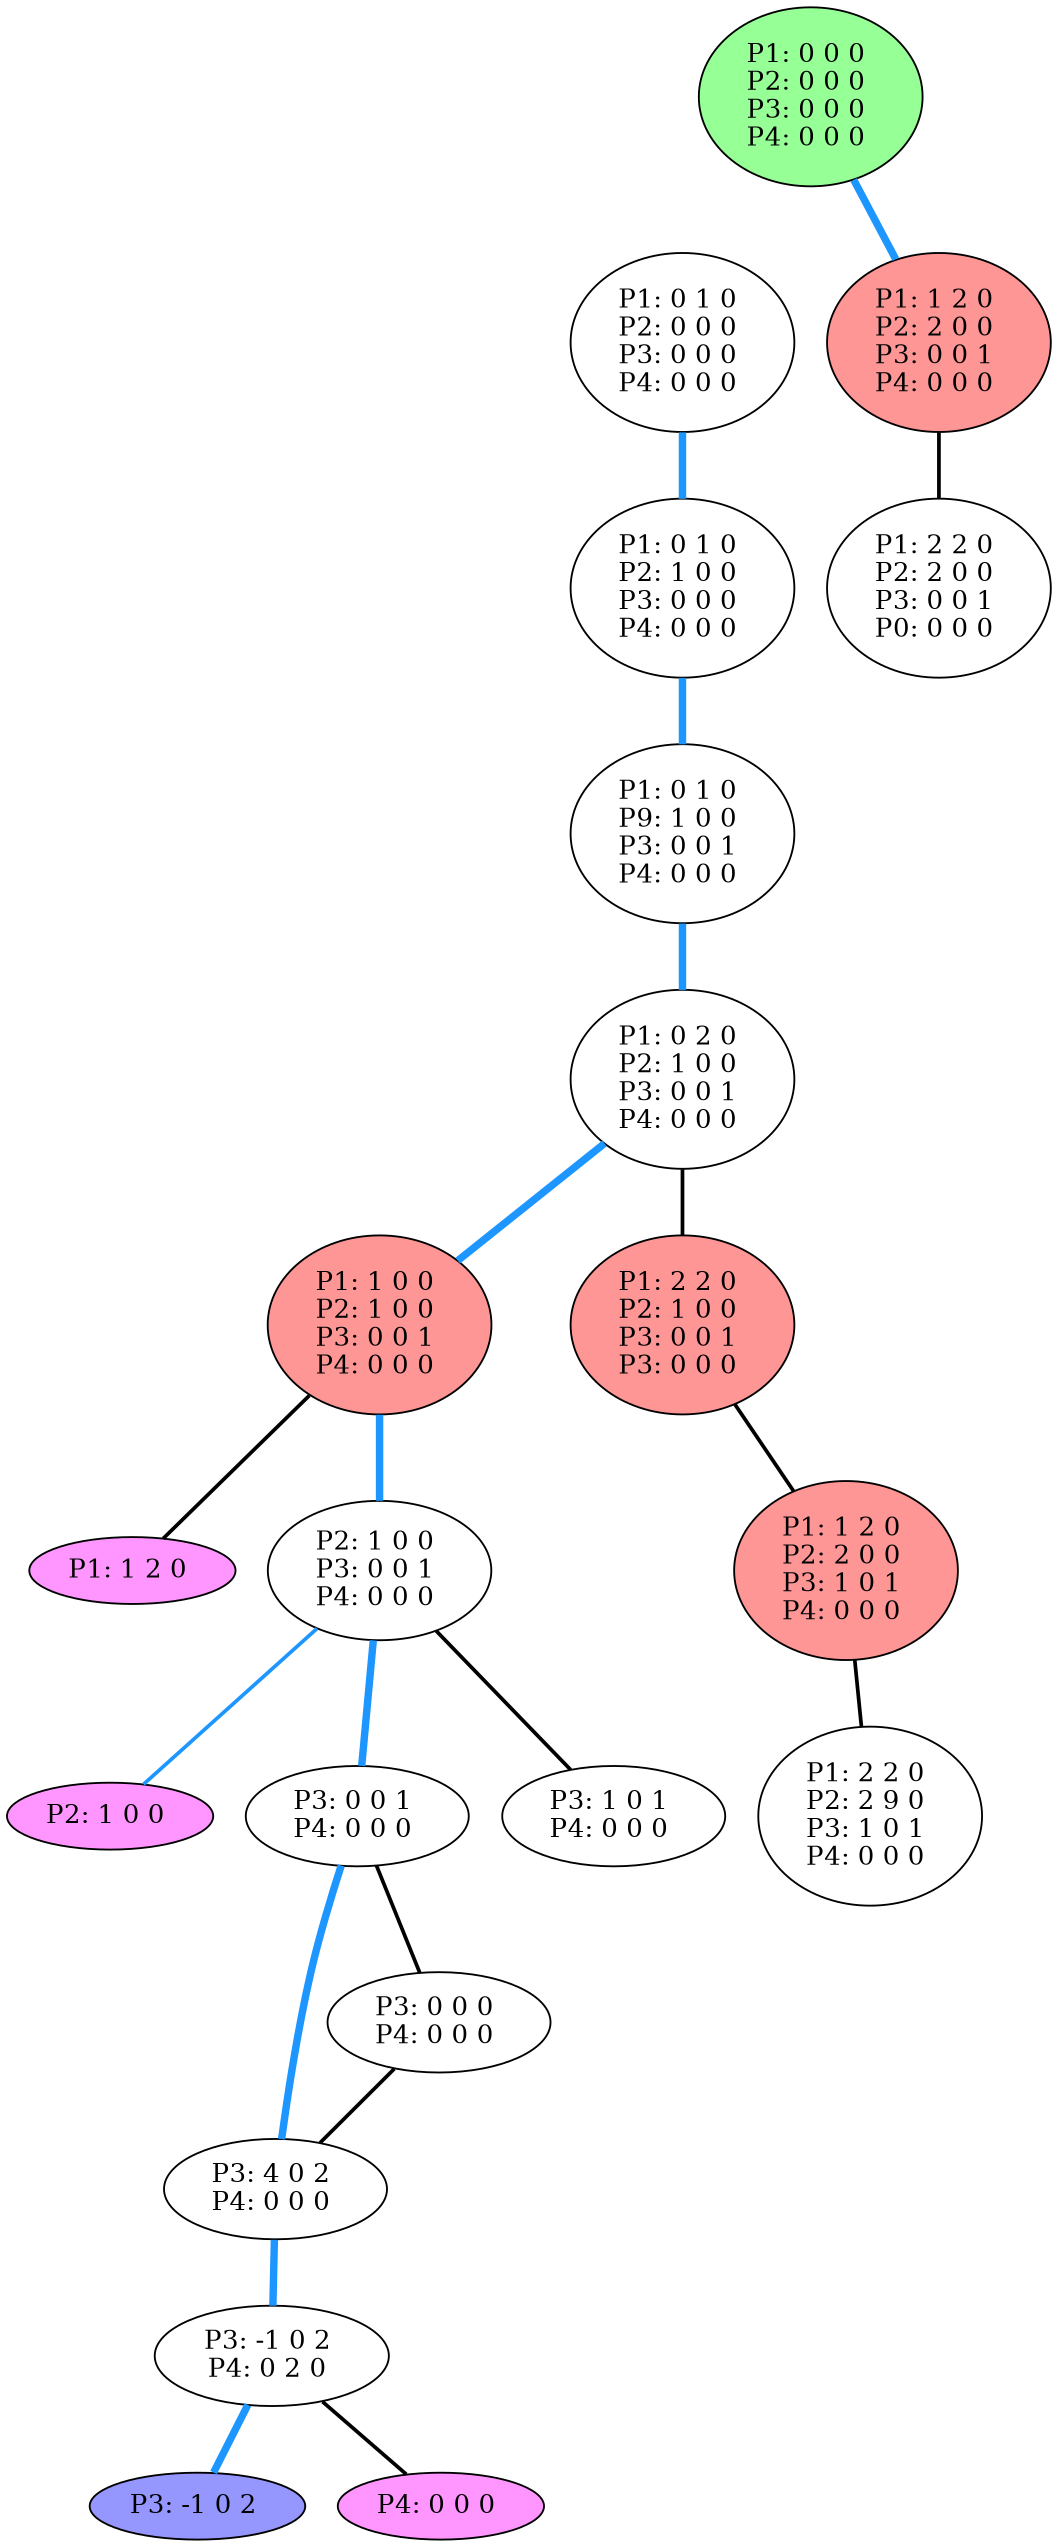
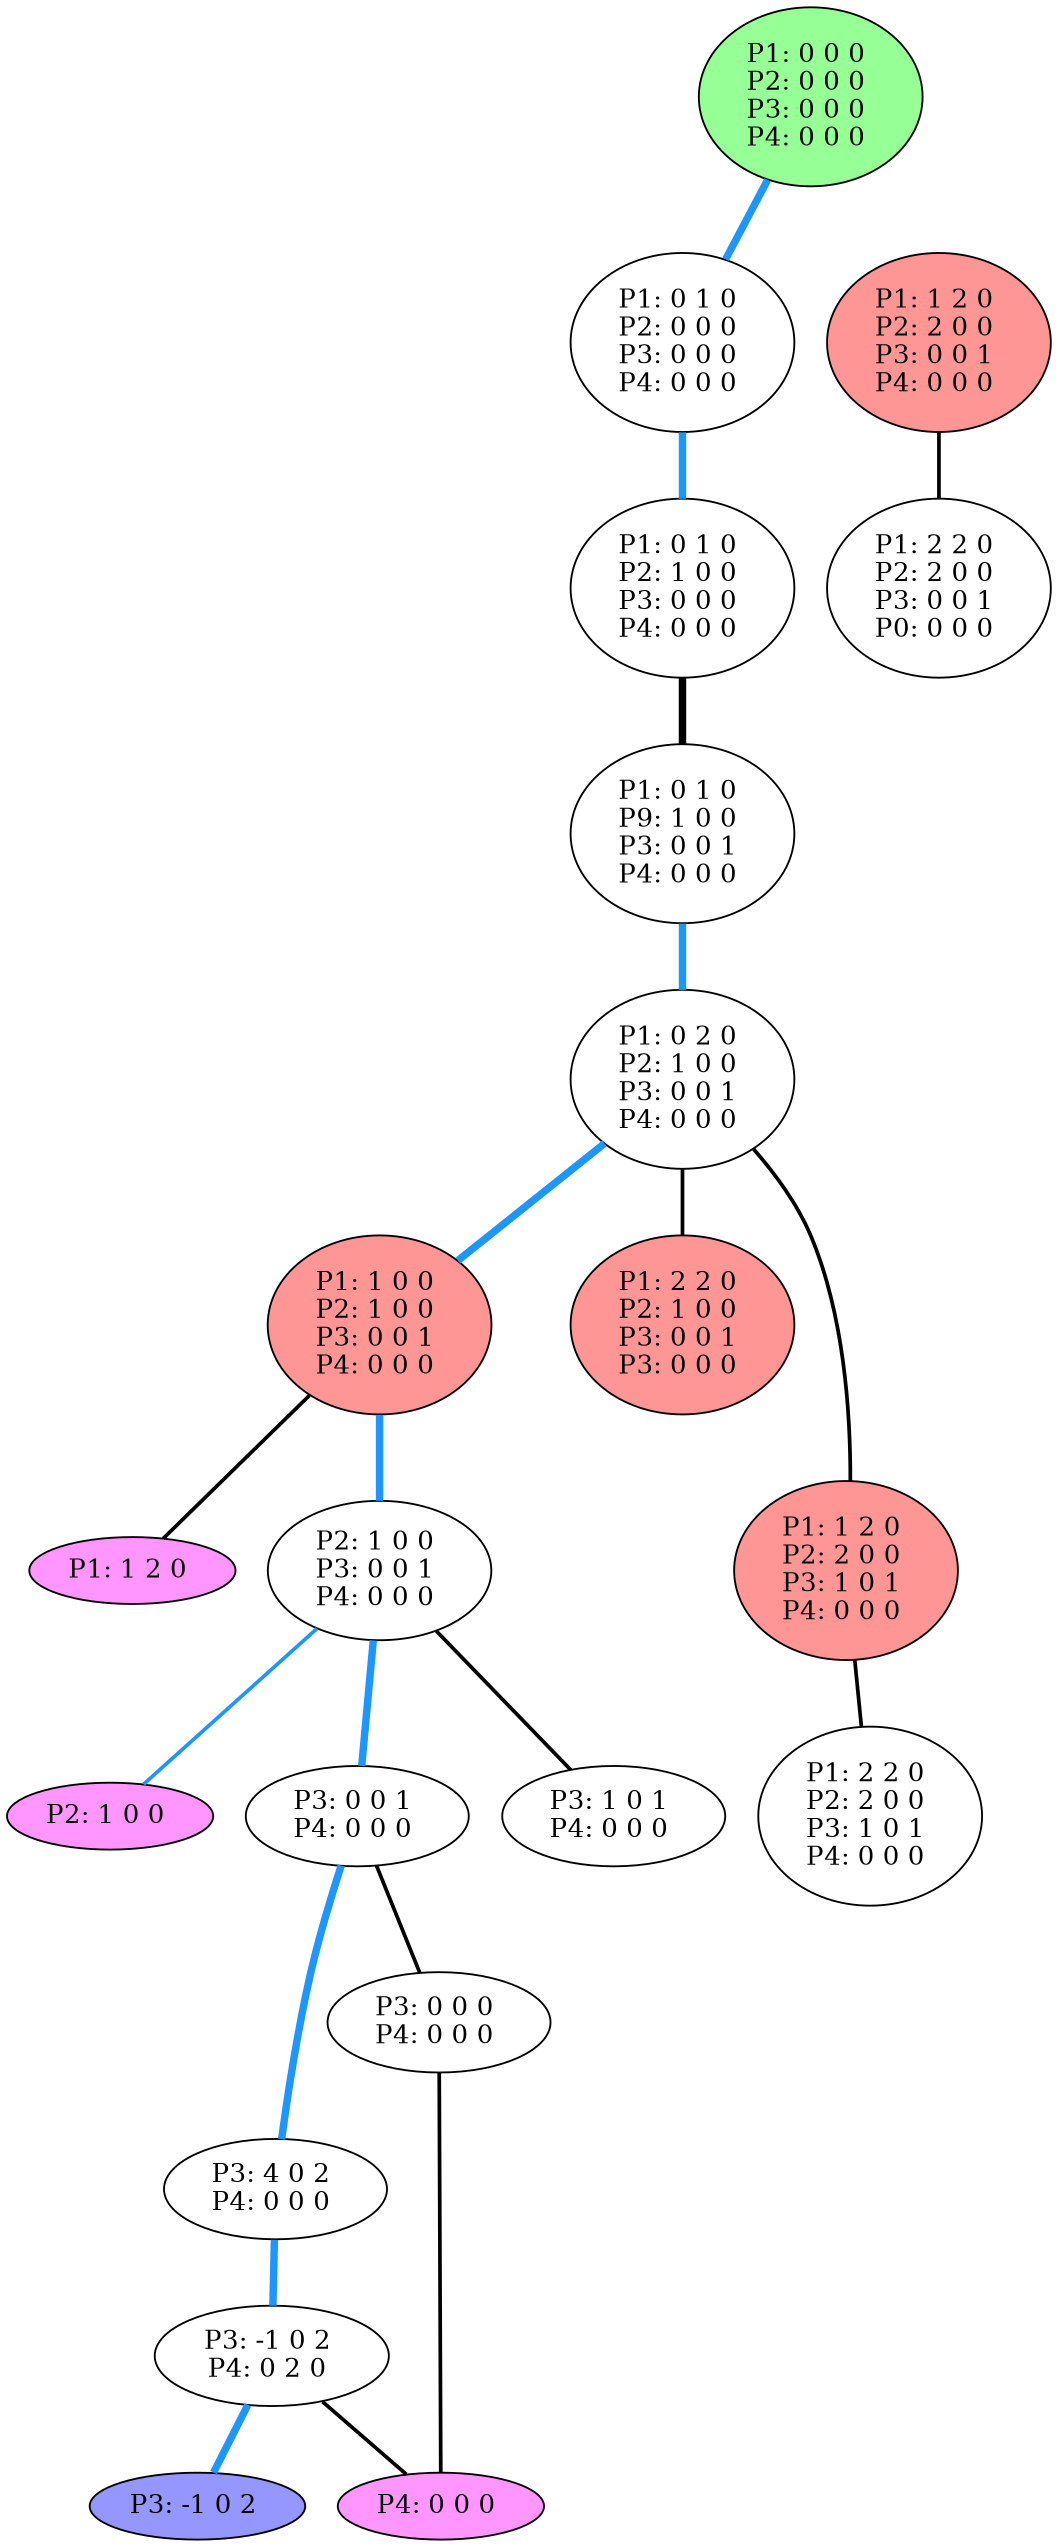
edge "P1: 0 0 0 P2: 0 0 0 P3: 0 0 0 P4: 0 0 0" -- "P1: 1 2 0 P2: 2 0 0 P3: 0 0 1 P4: 0 0 0": now "P1: 0 0 0 P2: 0 0 0 P3: 0 0 0 P4: 0 0 0" -- "P1: 0 1 0 P2: 0 0 0 P3: 0 0 0 P4: 0 0 0"
edge "P1: 0 1 0 P2: 1 0 0 P3: 0 0 0 P4: 0 0 0" -- "P1: 0 1 0 P9: 1 0 0 P3: 0 0 1 P4: 0 0 0": color #1e96ff -> black
edge "P1: 2 2 0 P2: 1 0 0 P3: 0 0 1 P3: 0 0 0" -- "P1: 1 2 0 P2: 2 0 0 P3: 1 0 1 P4: 0 0 0": now "P1: 0 2 0 P2: 1 0 0 P3: 0 0 1 P4: 0 0 0" -- "P1: 1 2 0 P2: 2 0 0 P3: 1 0 1 P4: 0 0 0"
node "P1: 2 2 0 P2: 2 9 0 P3: 1 0 1 P4: 0 0 0": label "P1: 2 2 0 P2: 2 9 0 P3: 1 0 1 P4: 0 0 0" -> "P1: 2 2 0 P2: 2 0 0 P3: 1 0 1 P4: 0 0 0"
edge "P3: 0 0 0 P4: 0 0 0" -- "P3: 4 0 2 P4: 0 0 0": now "P3: 0 0 0 P4: 0 0 0" -- "P4: 0 0 0"
